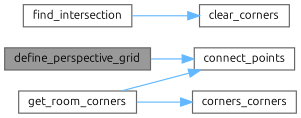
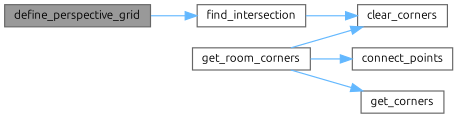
edge "get_room_corners" -> "clear_corners": added
edge "define_perspective_grid" -> "connect_points": now "define_perspective_grid" -> "find_intersection"
node "corners_corners": label "corners_corners" -> "get_corners"
